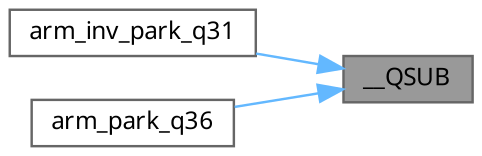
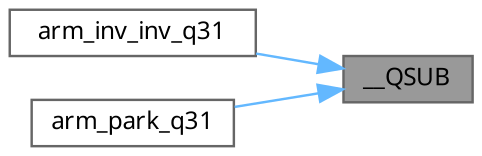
node "arm_inv_park_q31": label "arm_inv_park_q31" -> "arm_inv_inv_q31"
node "arm_park_q36": label "arm_park_q36" -> "arm_park_q31"
